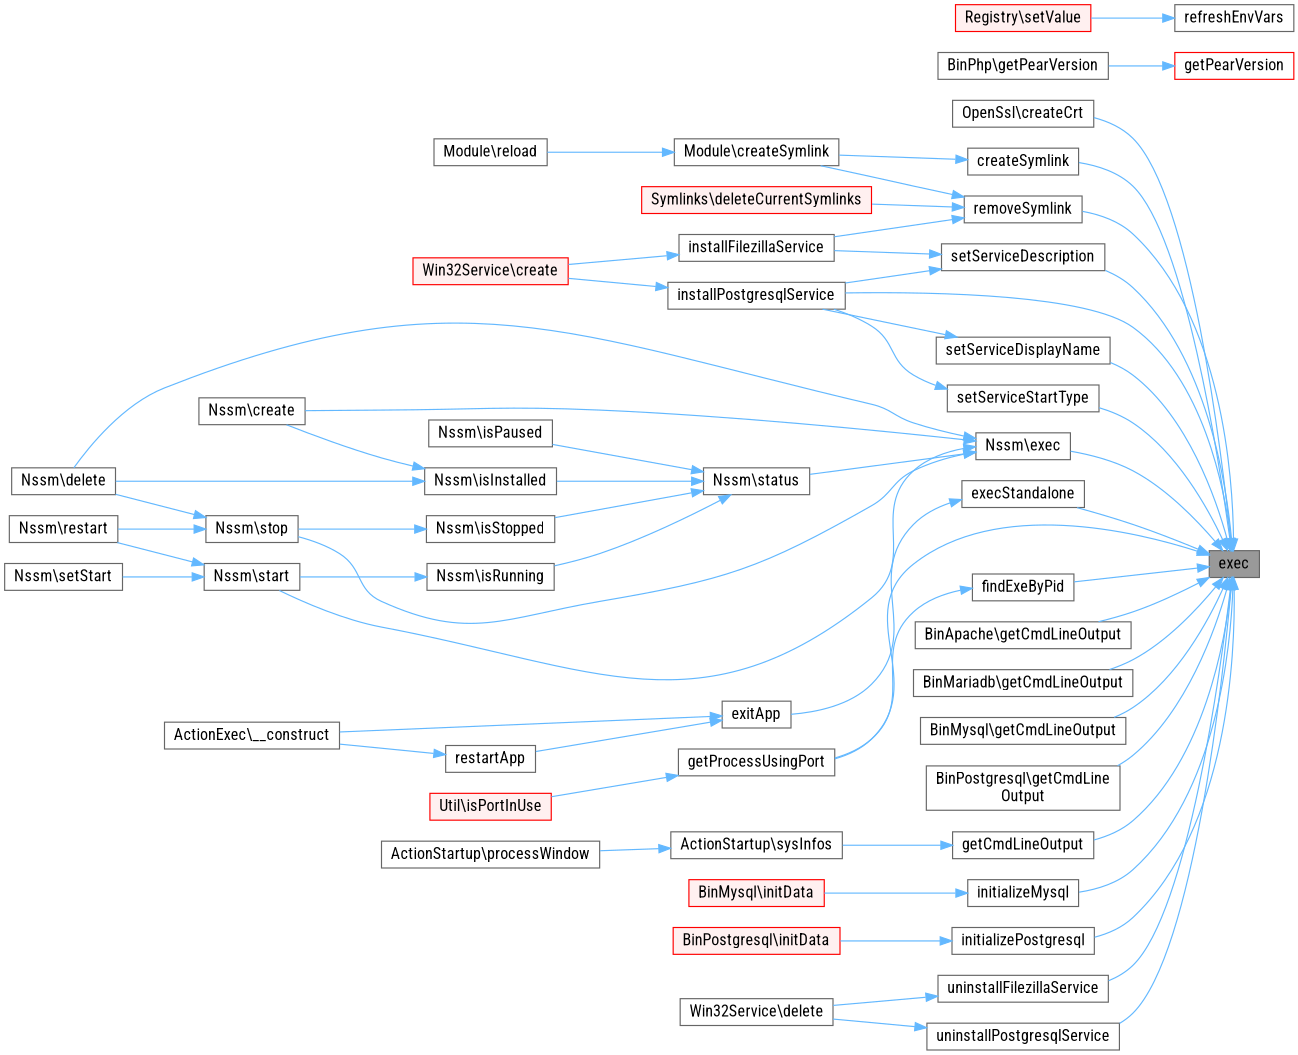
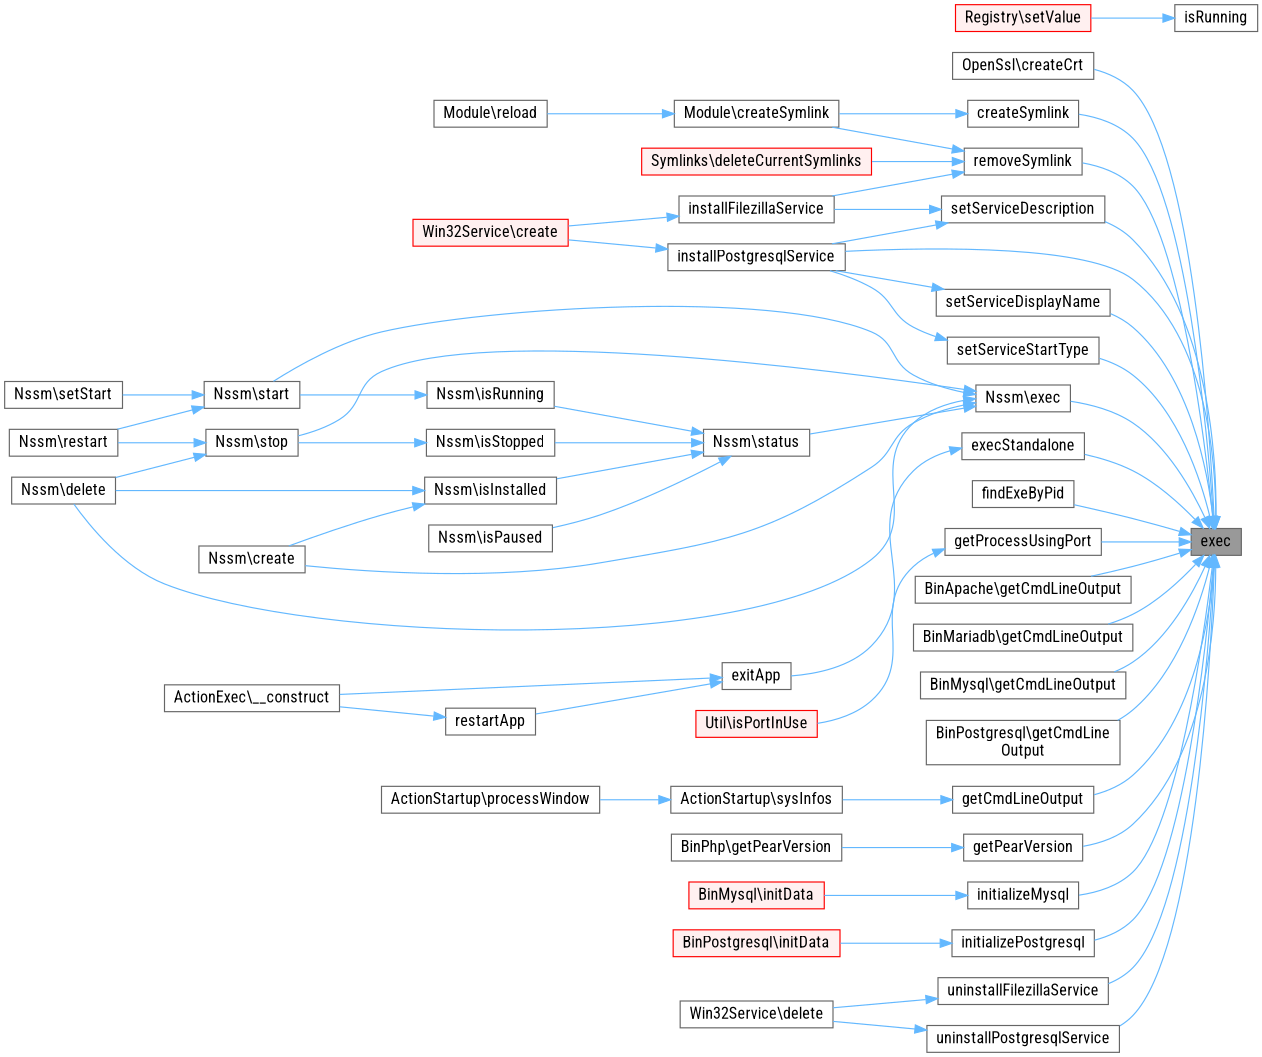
node "refreshEnvVars": label "refreshEnvVars" -> "isRunning"
node "getPearVersion": color red -> grey40
edge "getProcessUsingPort" -> "findExeByPid": removed
edge "getPearVersion" -> "exec": added
